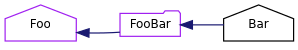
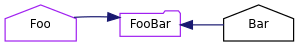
edge "FooBar" -> "Foo": reversed
